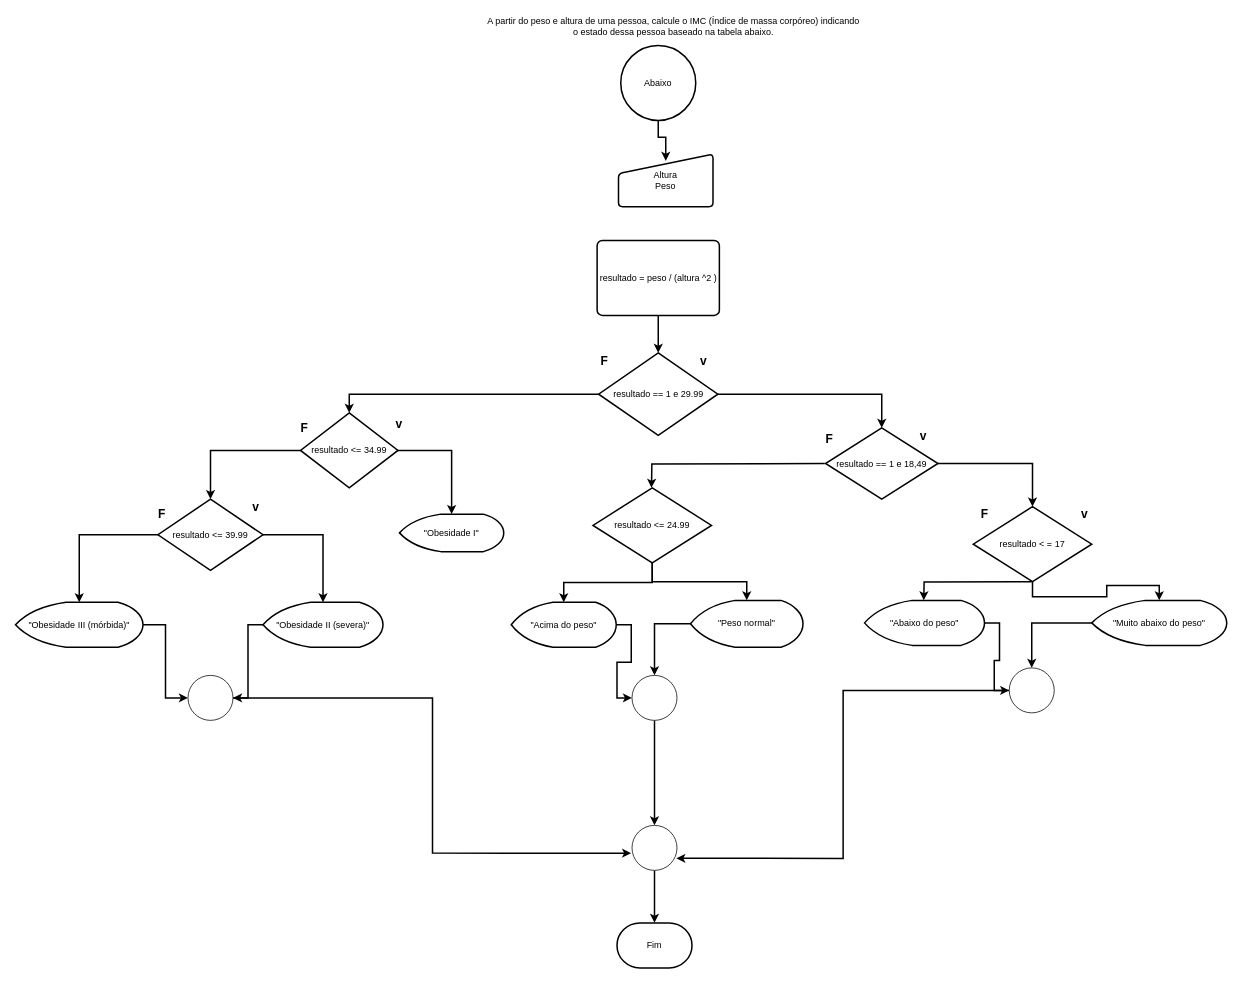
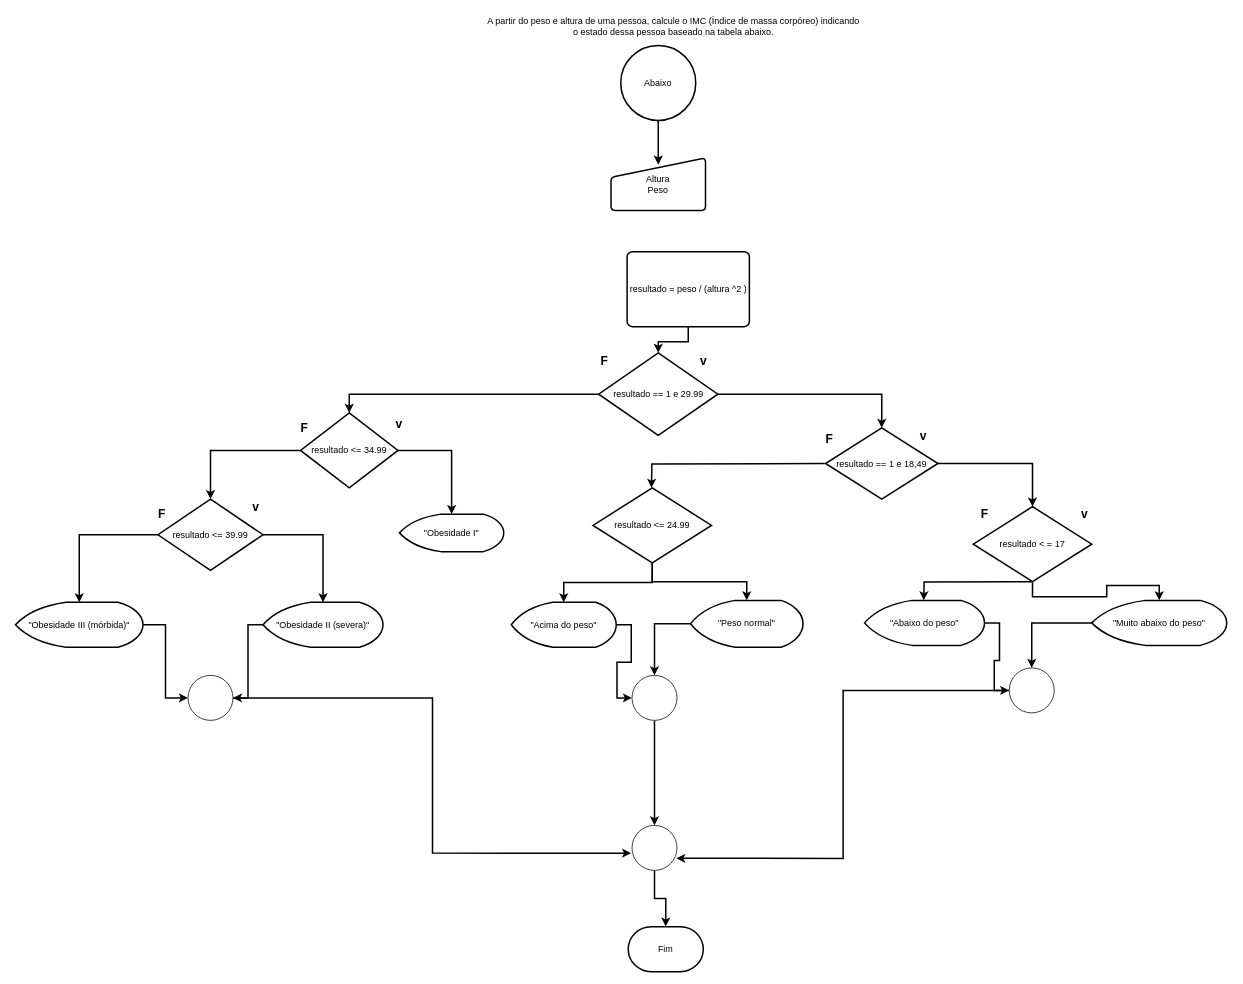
node "Altura Peso": moved (666, 180) -> (658, 184)
node "resultado = peso / (altura ^2 )": moved (658, 278) -> (688, 289)
node "Fim": moved (654, 945) -> (666, 949)
